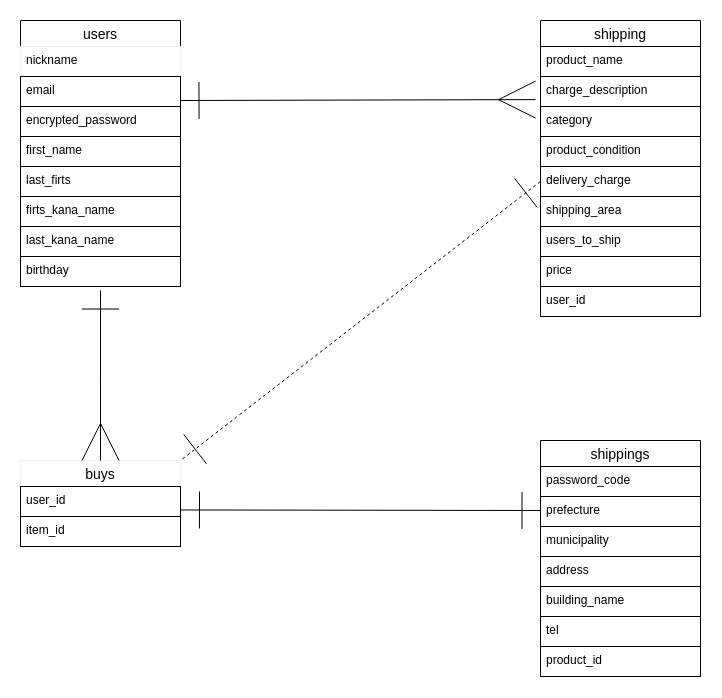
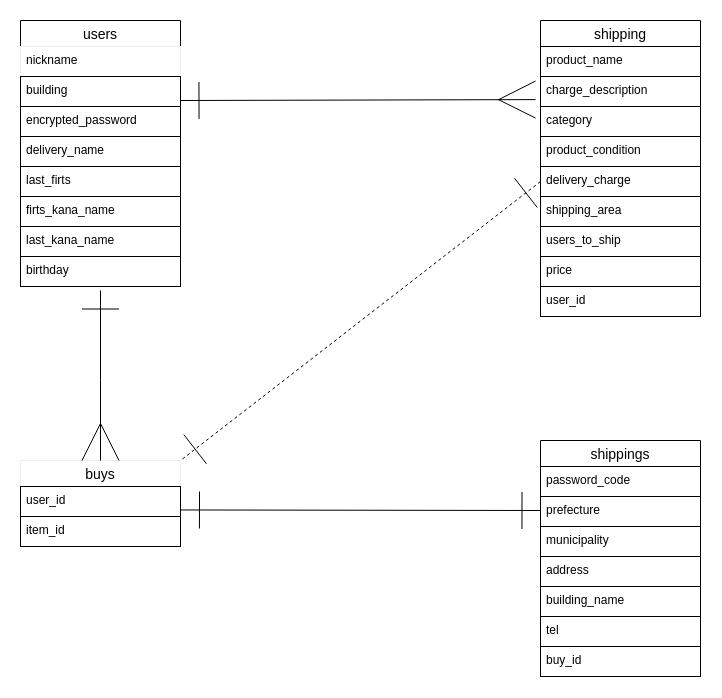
node "email": label "email" -> "building"
node "first_name": label "first_name" -> "delivery_name"
node "product_id": label "product_id" -> "buy_id"
